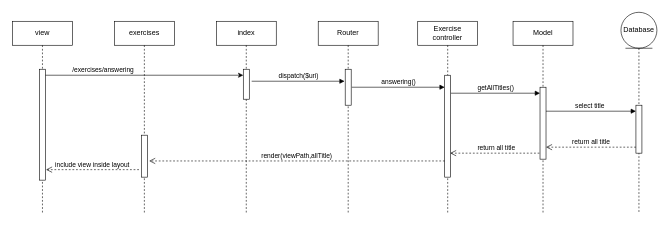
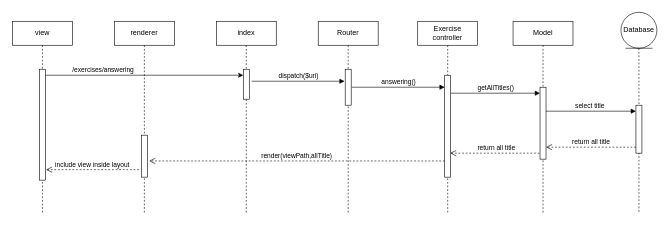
node "exercises": label "exercises" -> "renderer"
